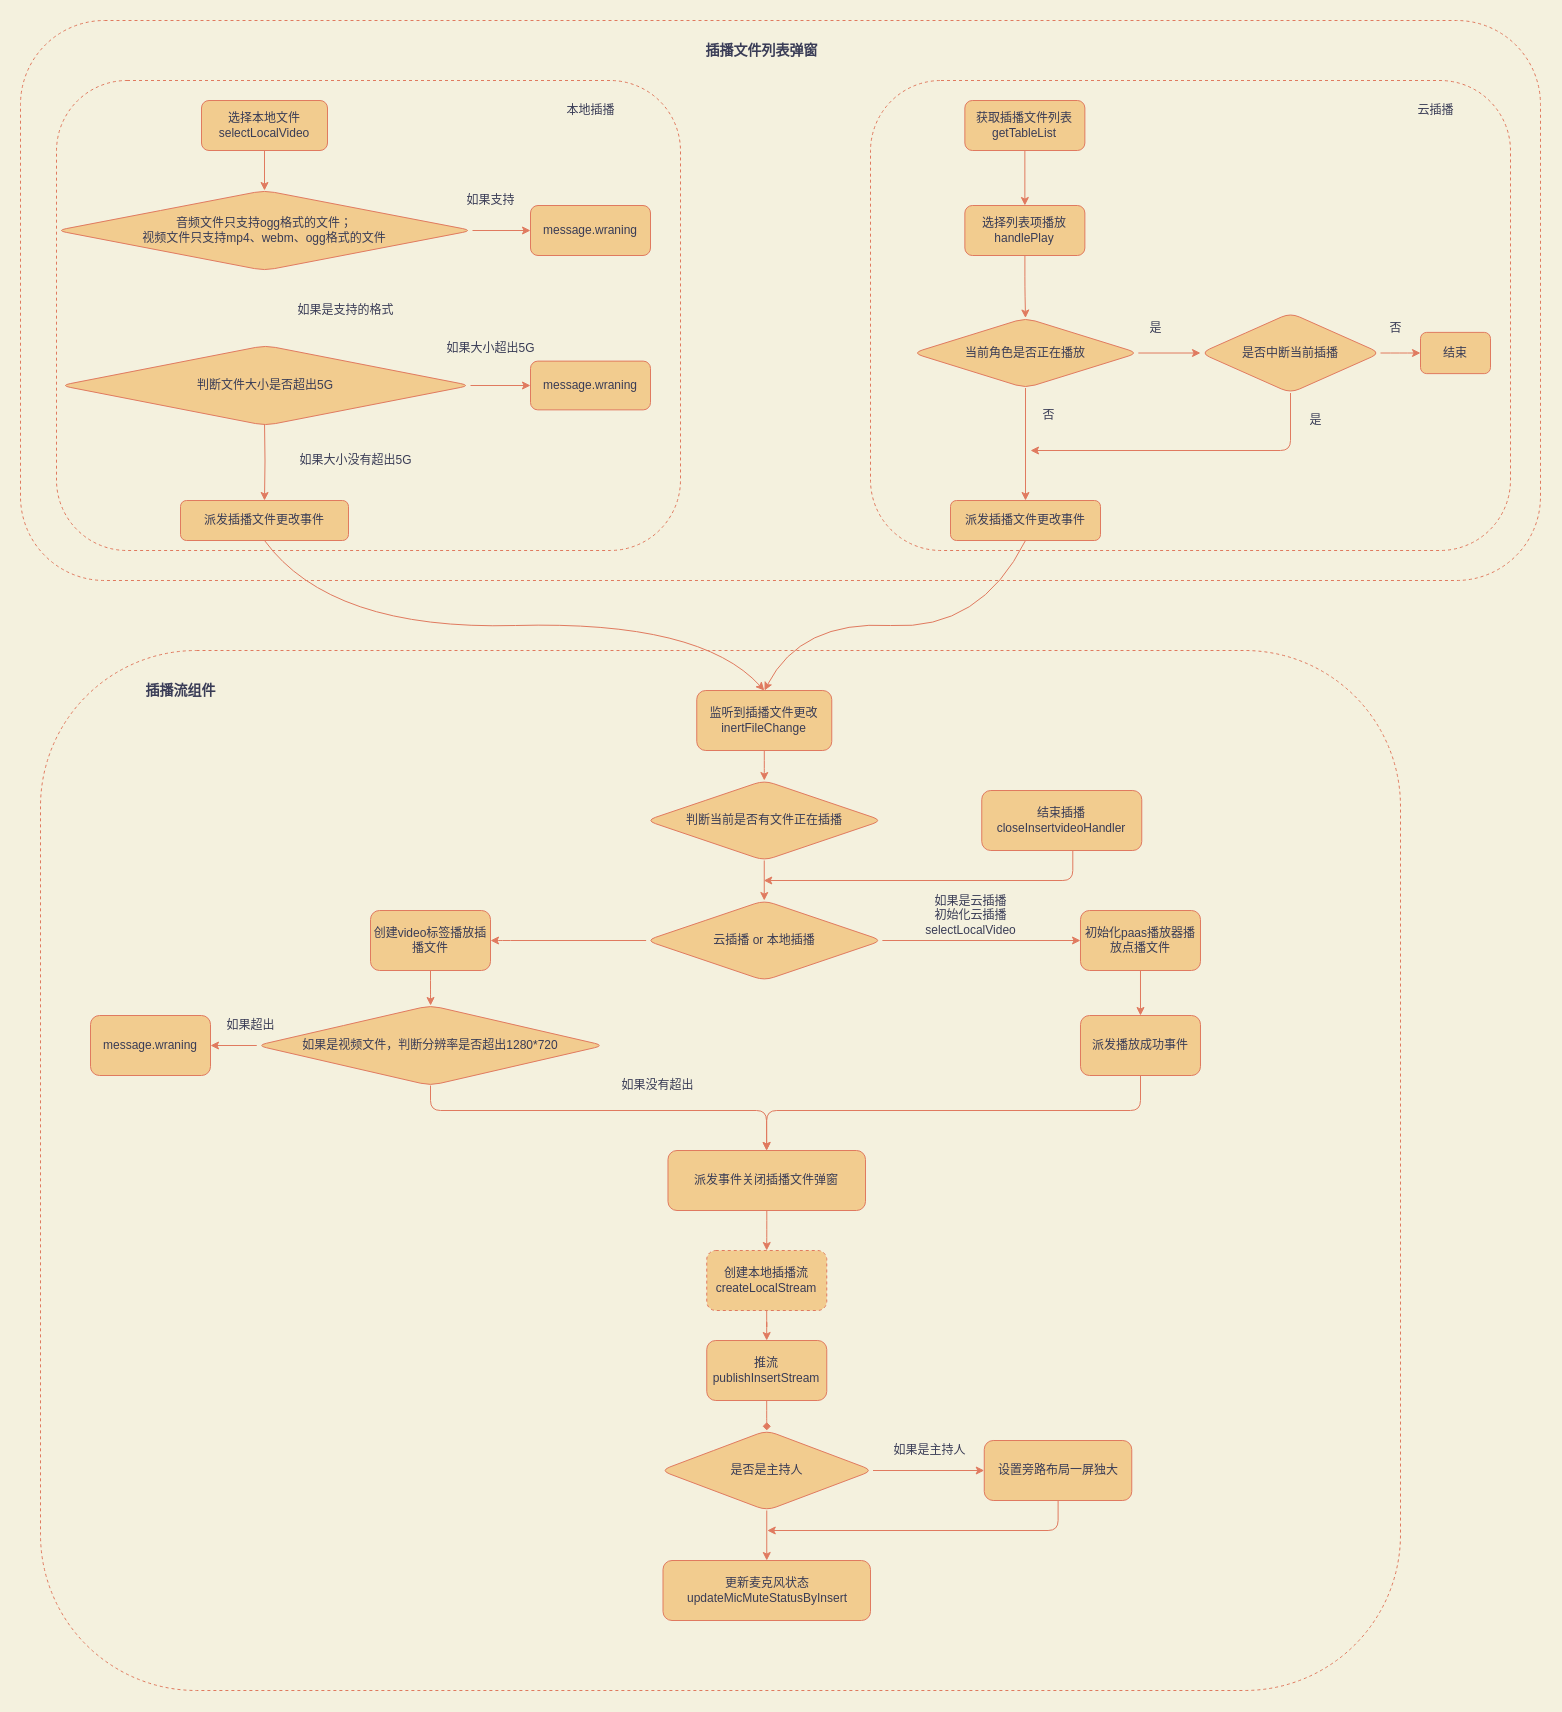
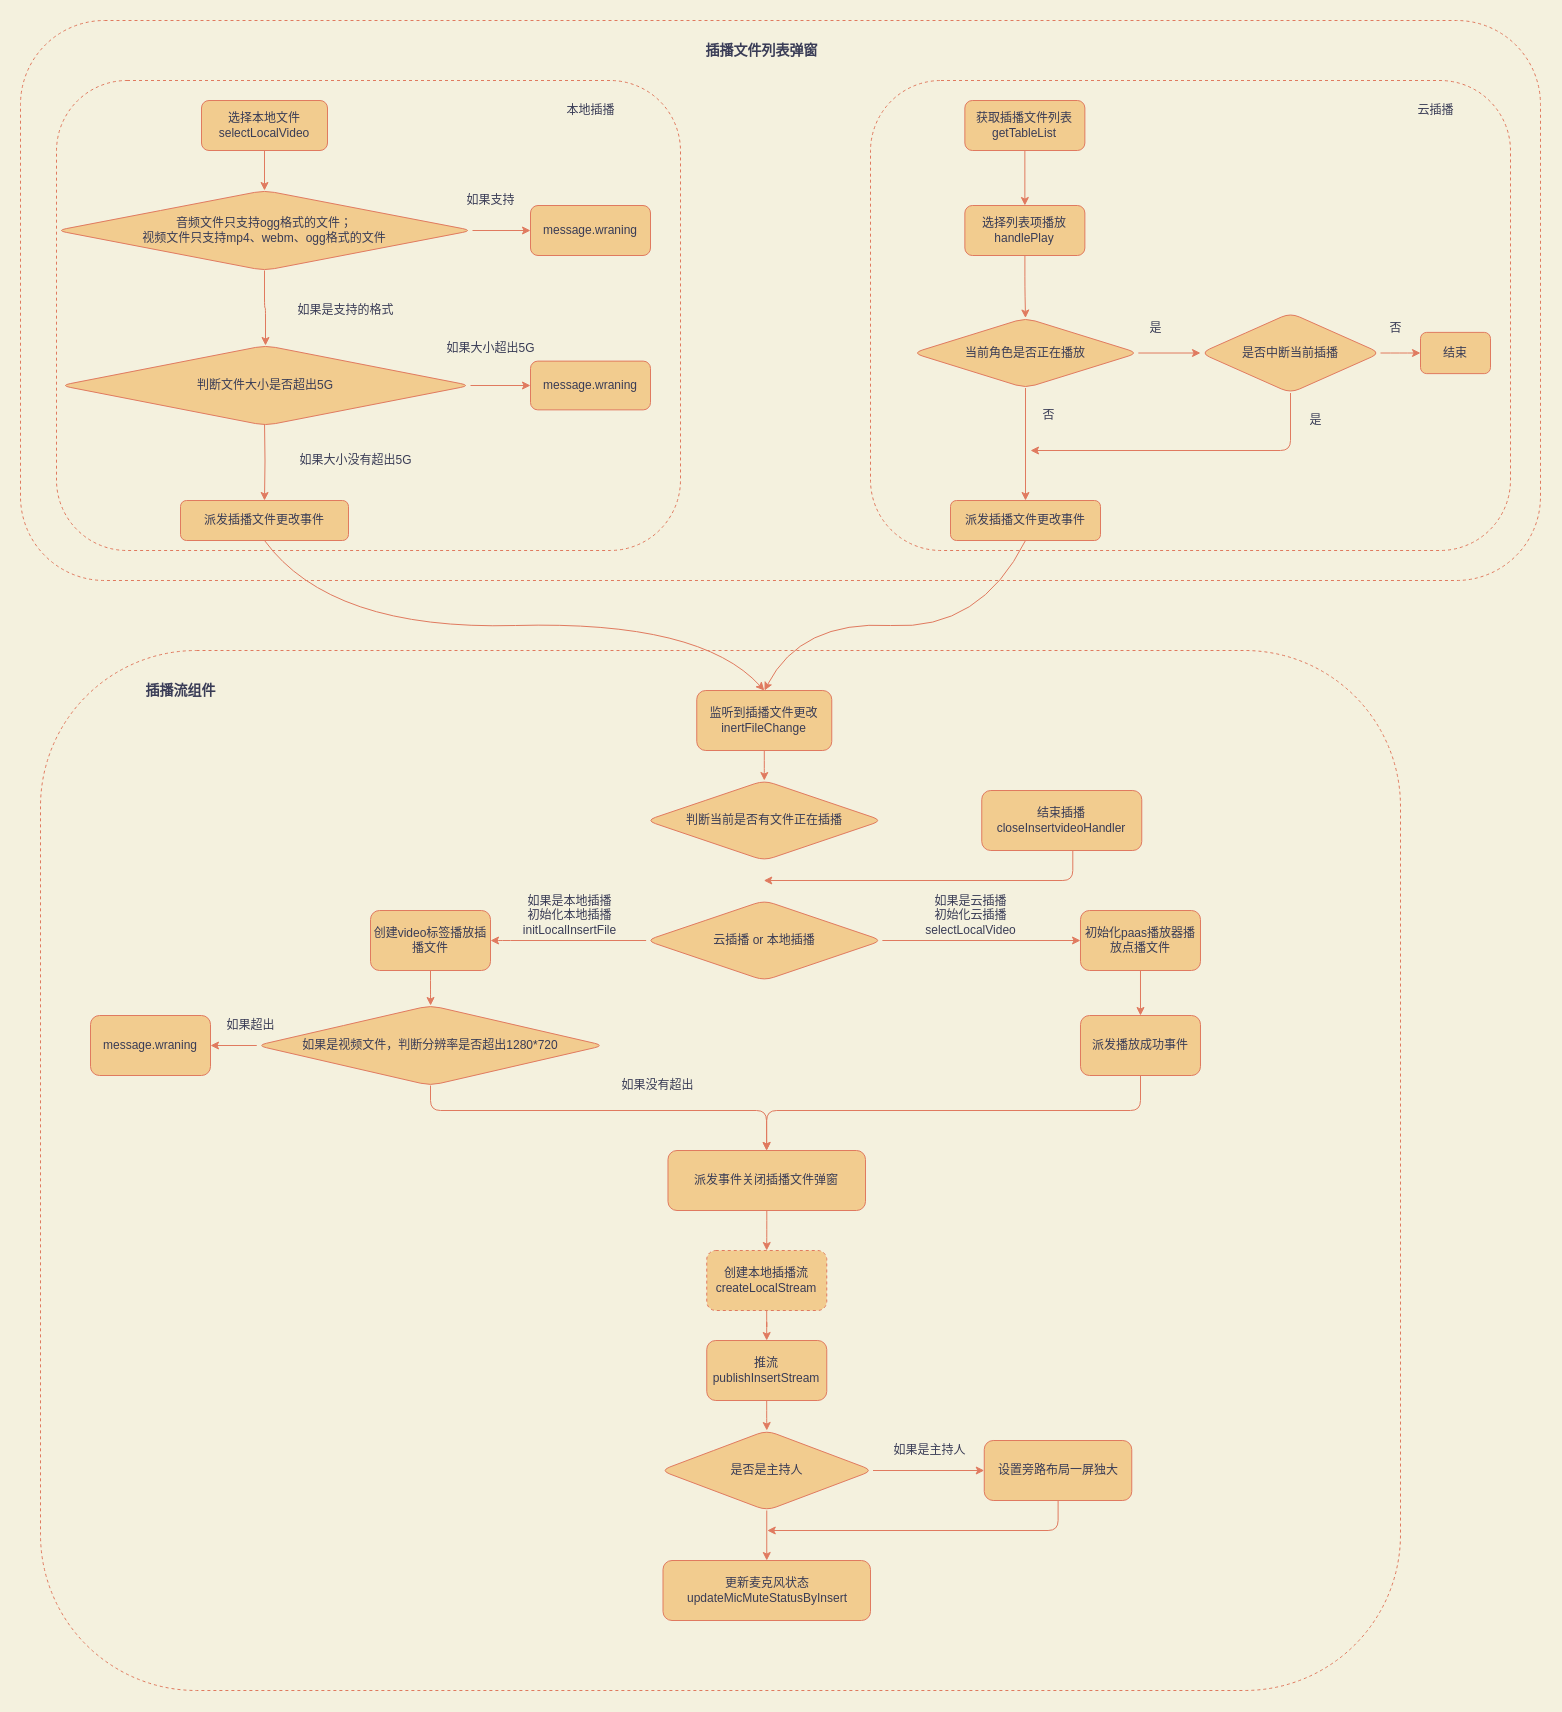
edge "音频文件只支持ogg格式的文件； 视频文件只支持mp4、webm、ogg格式的文件" -> "判断文件大小是否超出5G": added
edge "判断当前是否有文件正在插播" -> "云插播 or 本地插播": removed
node "如果是本地插播 初始化本地插播 initLocalInsertFile": added
edge "推流 publishInsertStream" -> "是否是主持人": arrowhead diamond -> classic
